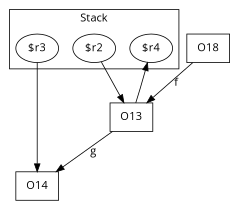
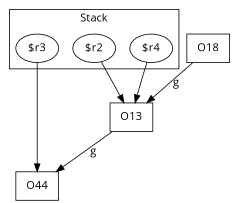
edge "O18" -> "O13": label "f" -> "g"
edge "O13" -> "$r4": reversed
node "O14": label "O14" -> "O44"
